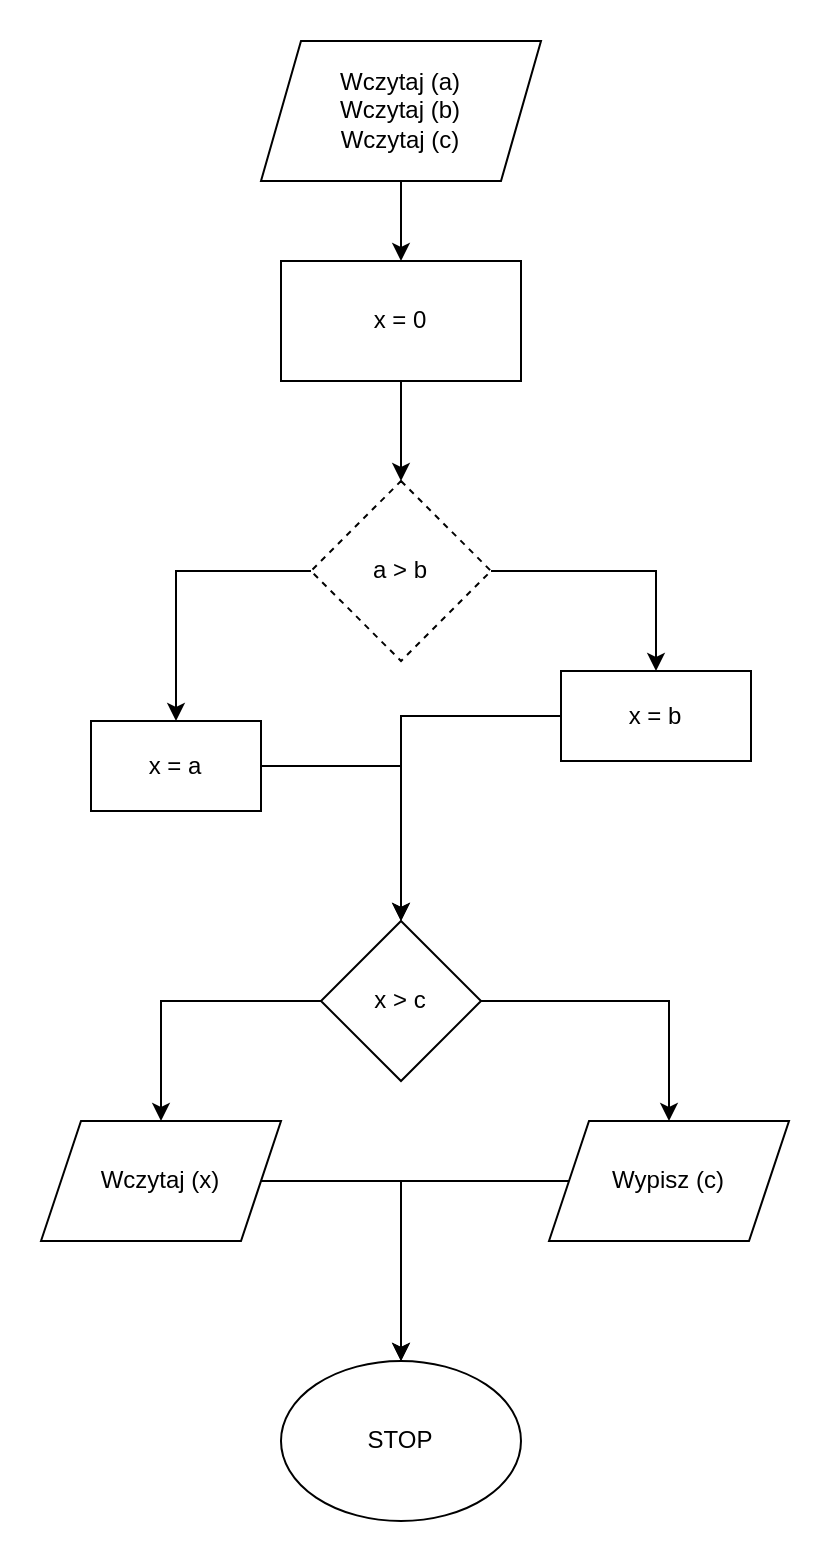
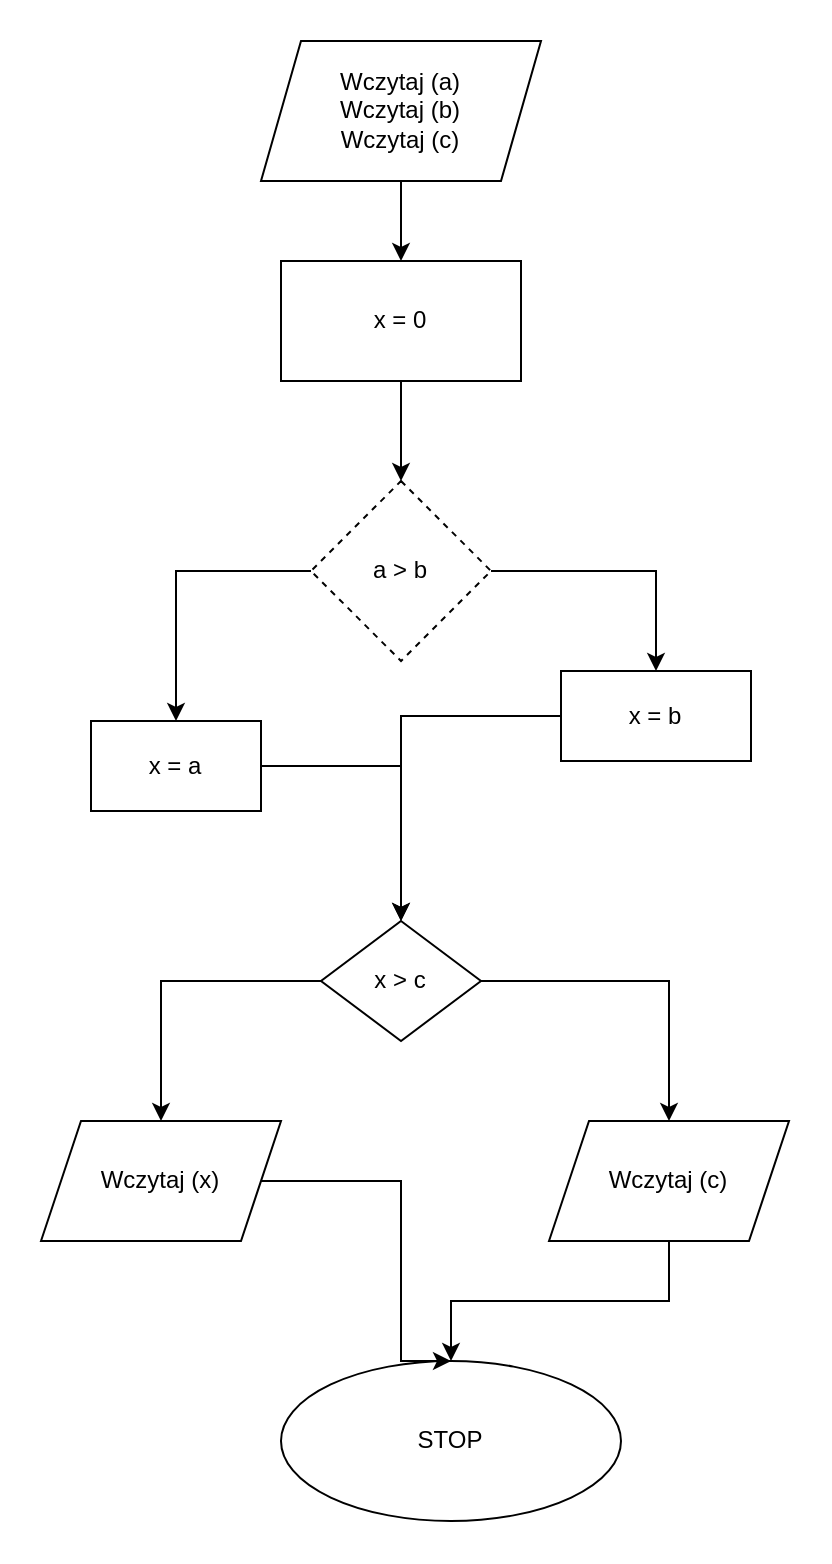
node "x > c": size 160x160 -> 160x120
node "Wypisz (c)": label "Wypisz (c)" -> "Wczytaj (c)"
node "STOP": size 240x160 -> 340x160
